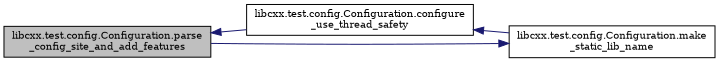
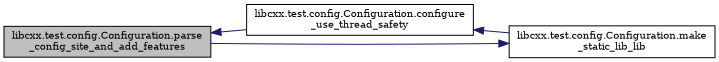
node "libcxx.test.config.Configuration.make _static_lib_name": label "libcxx.test.config.Configuration.make _static_lib_name" -> "libcxx.test.config.Configuration.make _static_lib_lib"
